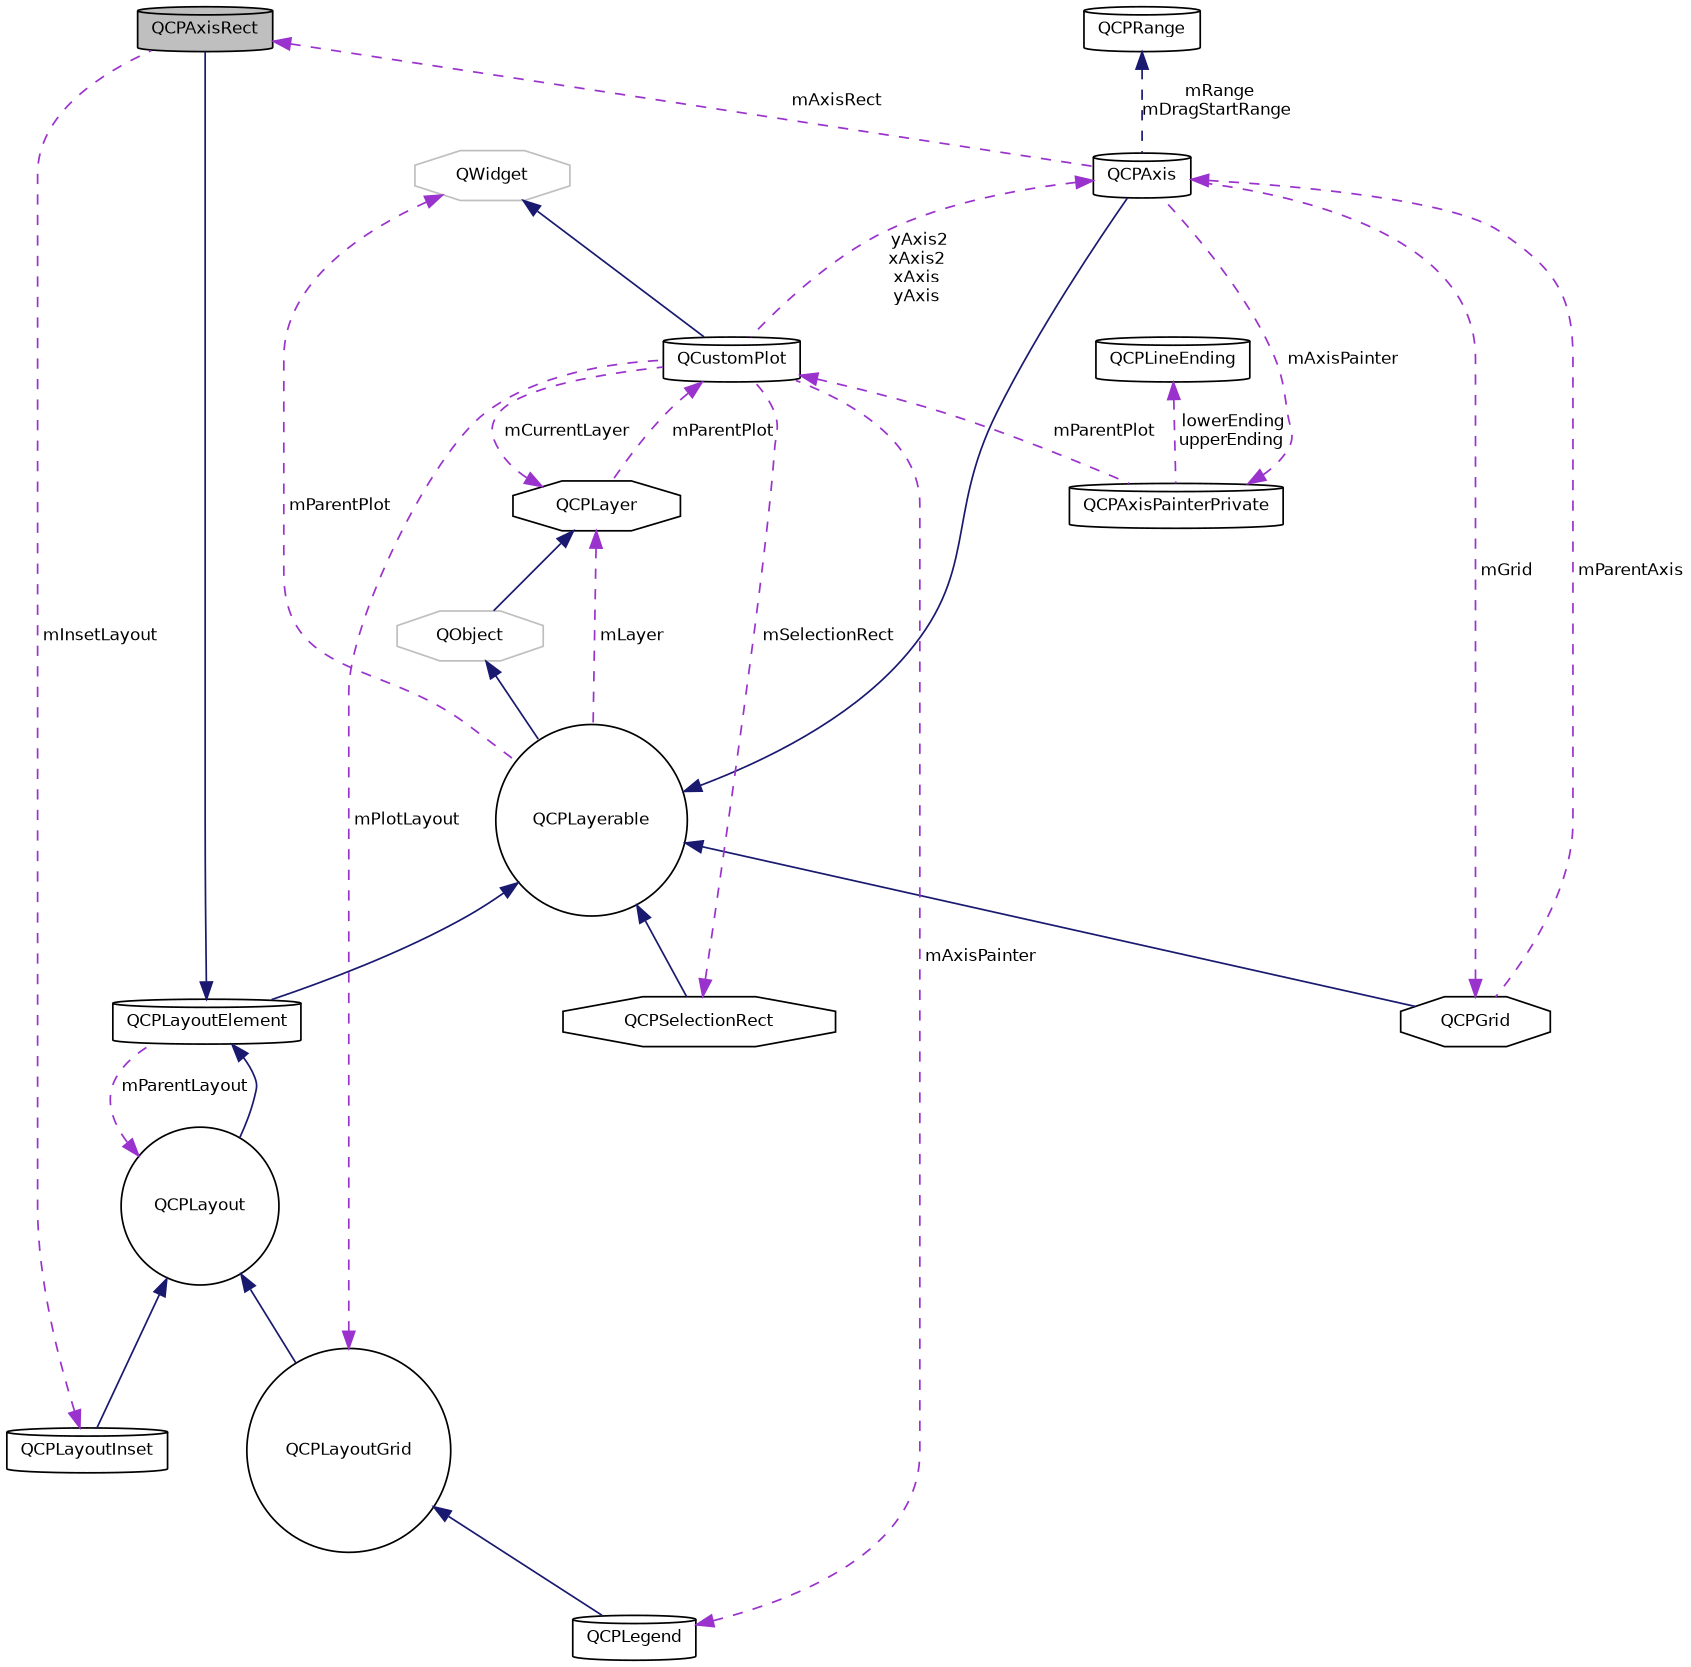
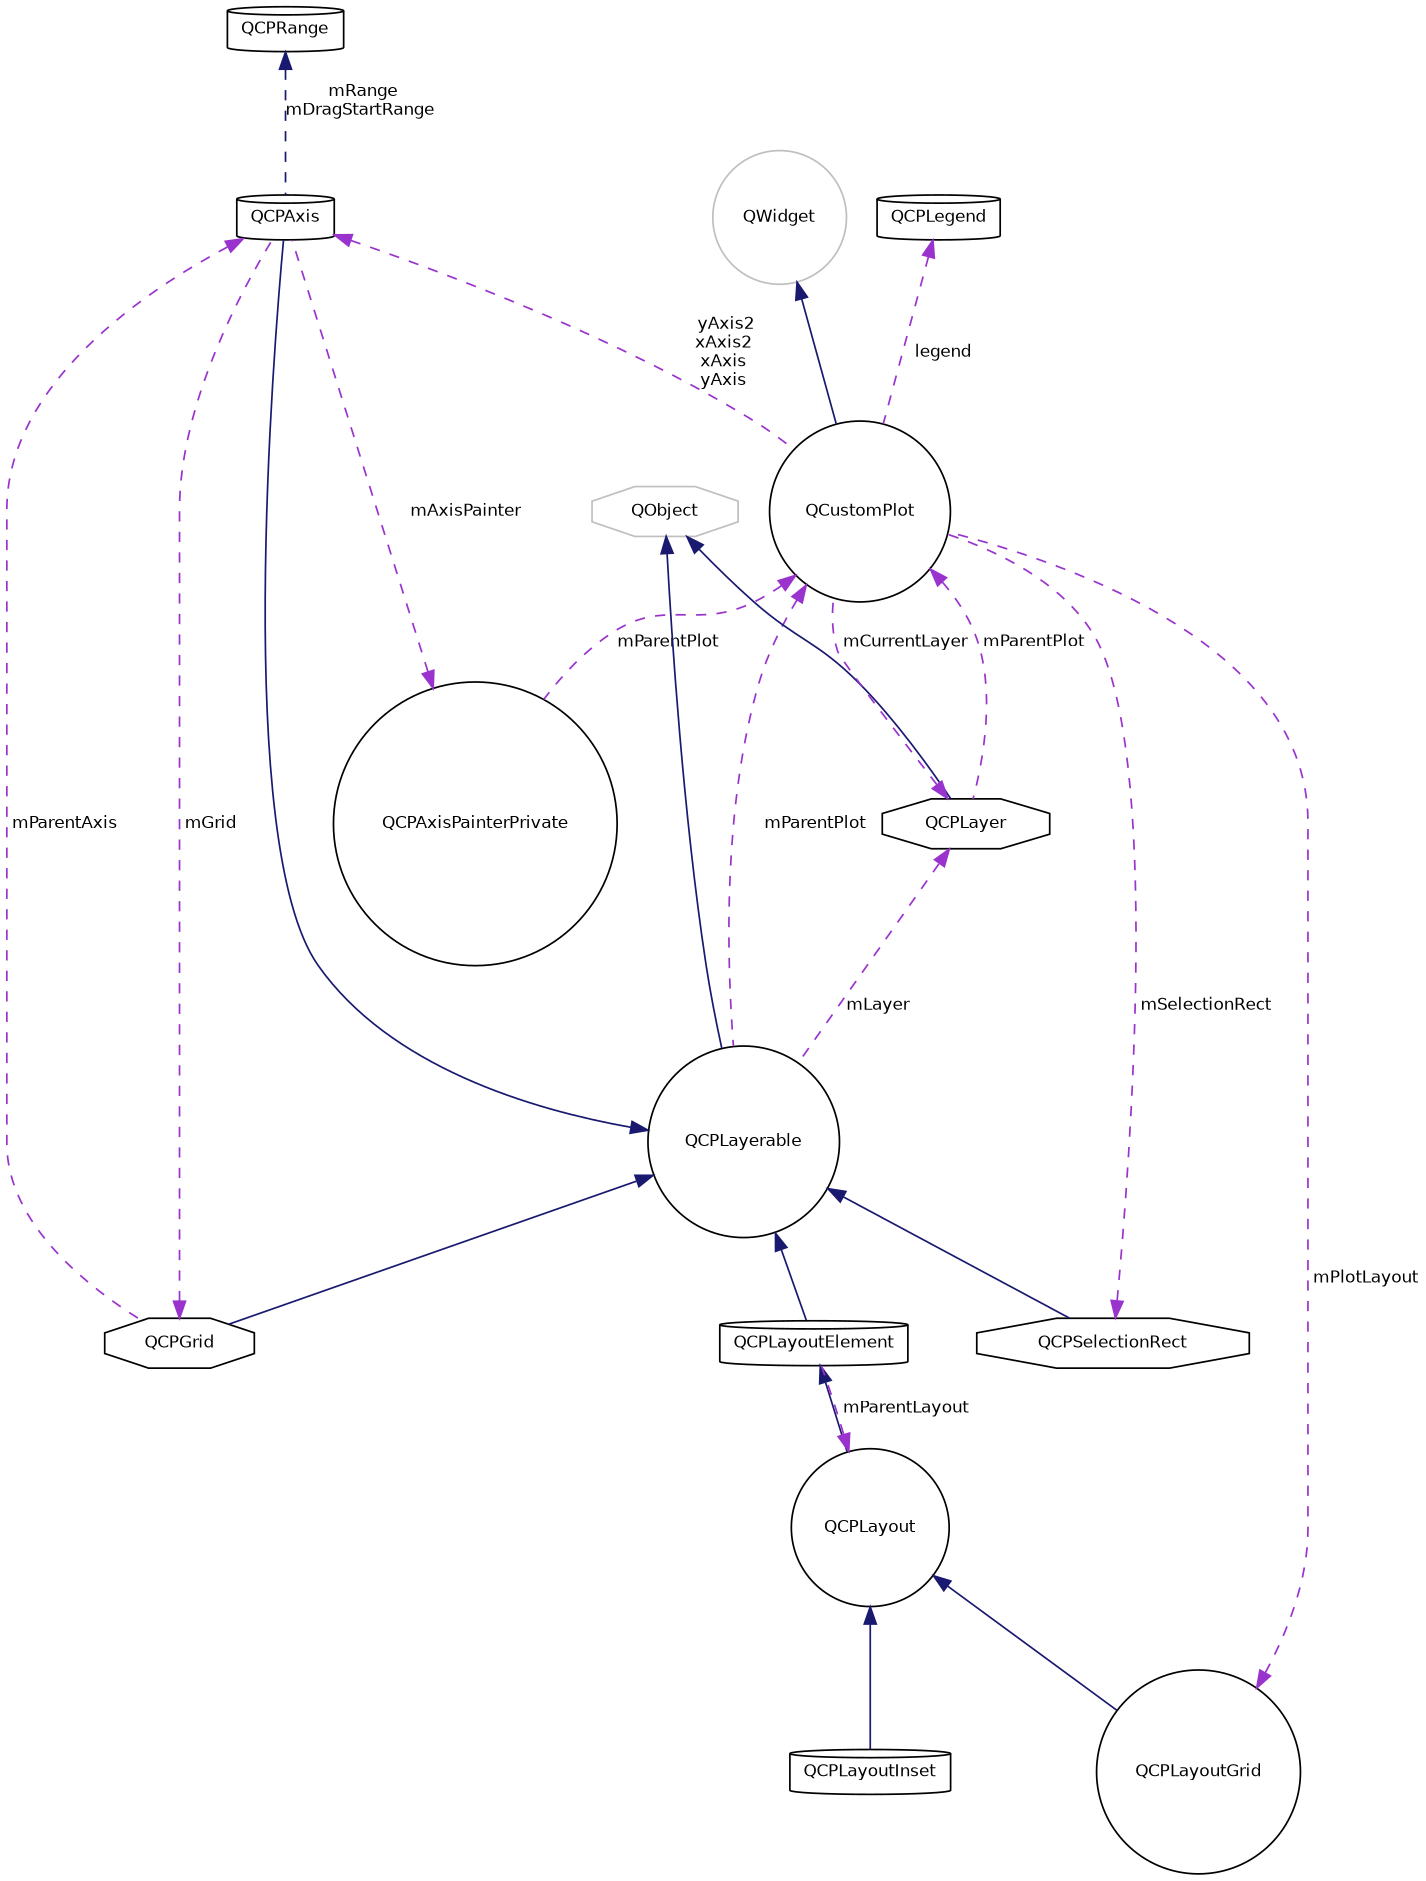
node "QCPAxisRect": removed
node "QWidget": shape octagon -> circle
node "QCustomPlot": shape cylinder -> circle
node "QCPLineEnding": removed
node "QCPAxisPainterPrivate": shape cylinder -> circle
edge "QCPLayerable" -> "QWidget": now "QCPLayerable" -> "QCustomPlot"
edge "QObject" -> "QCPLayer": reversed
edge "QCustomPlot" -> "QCPLegend": label " mAxisPainter" -> " legend"
edge "QCPLegend" -> "QCPLayoutGrid": removed
